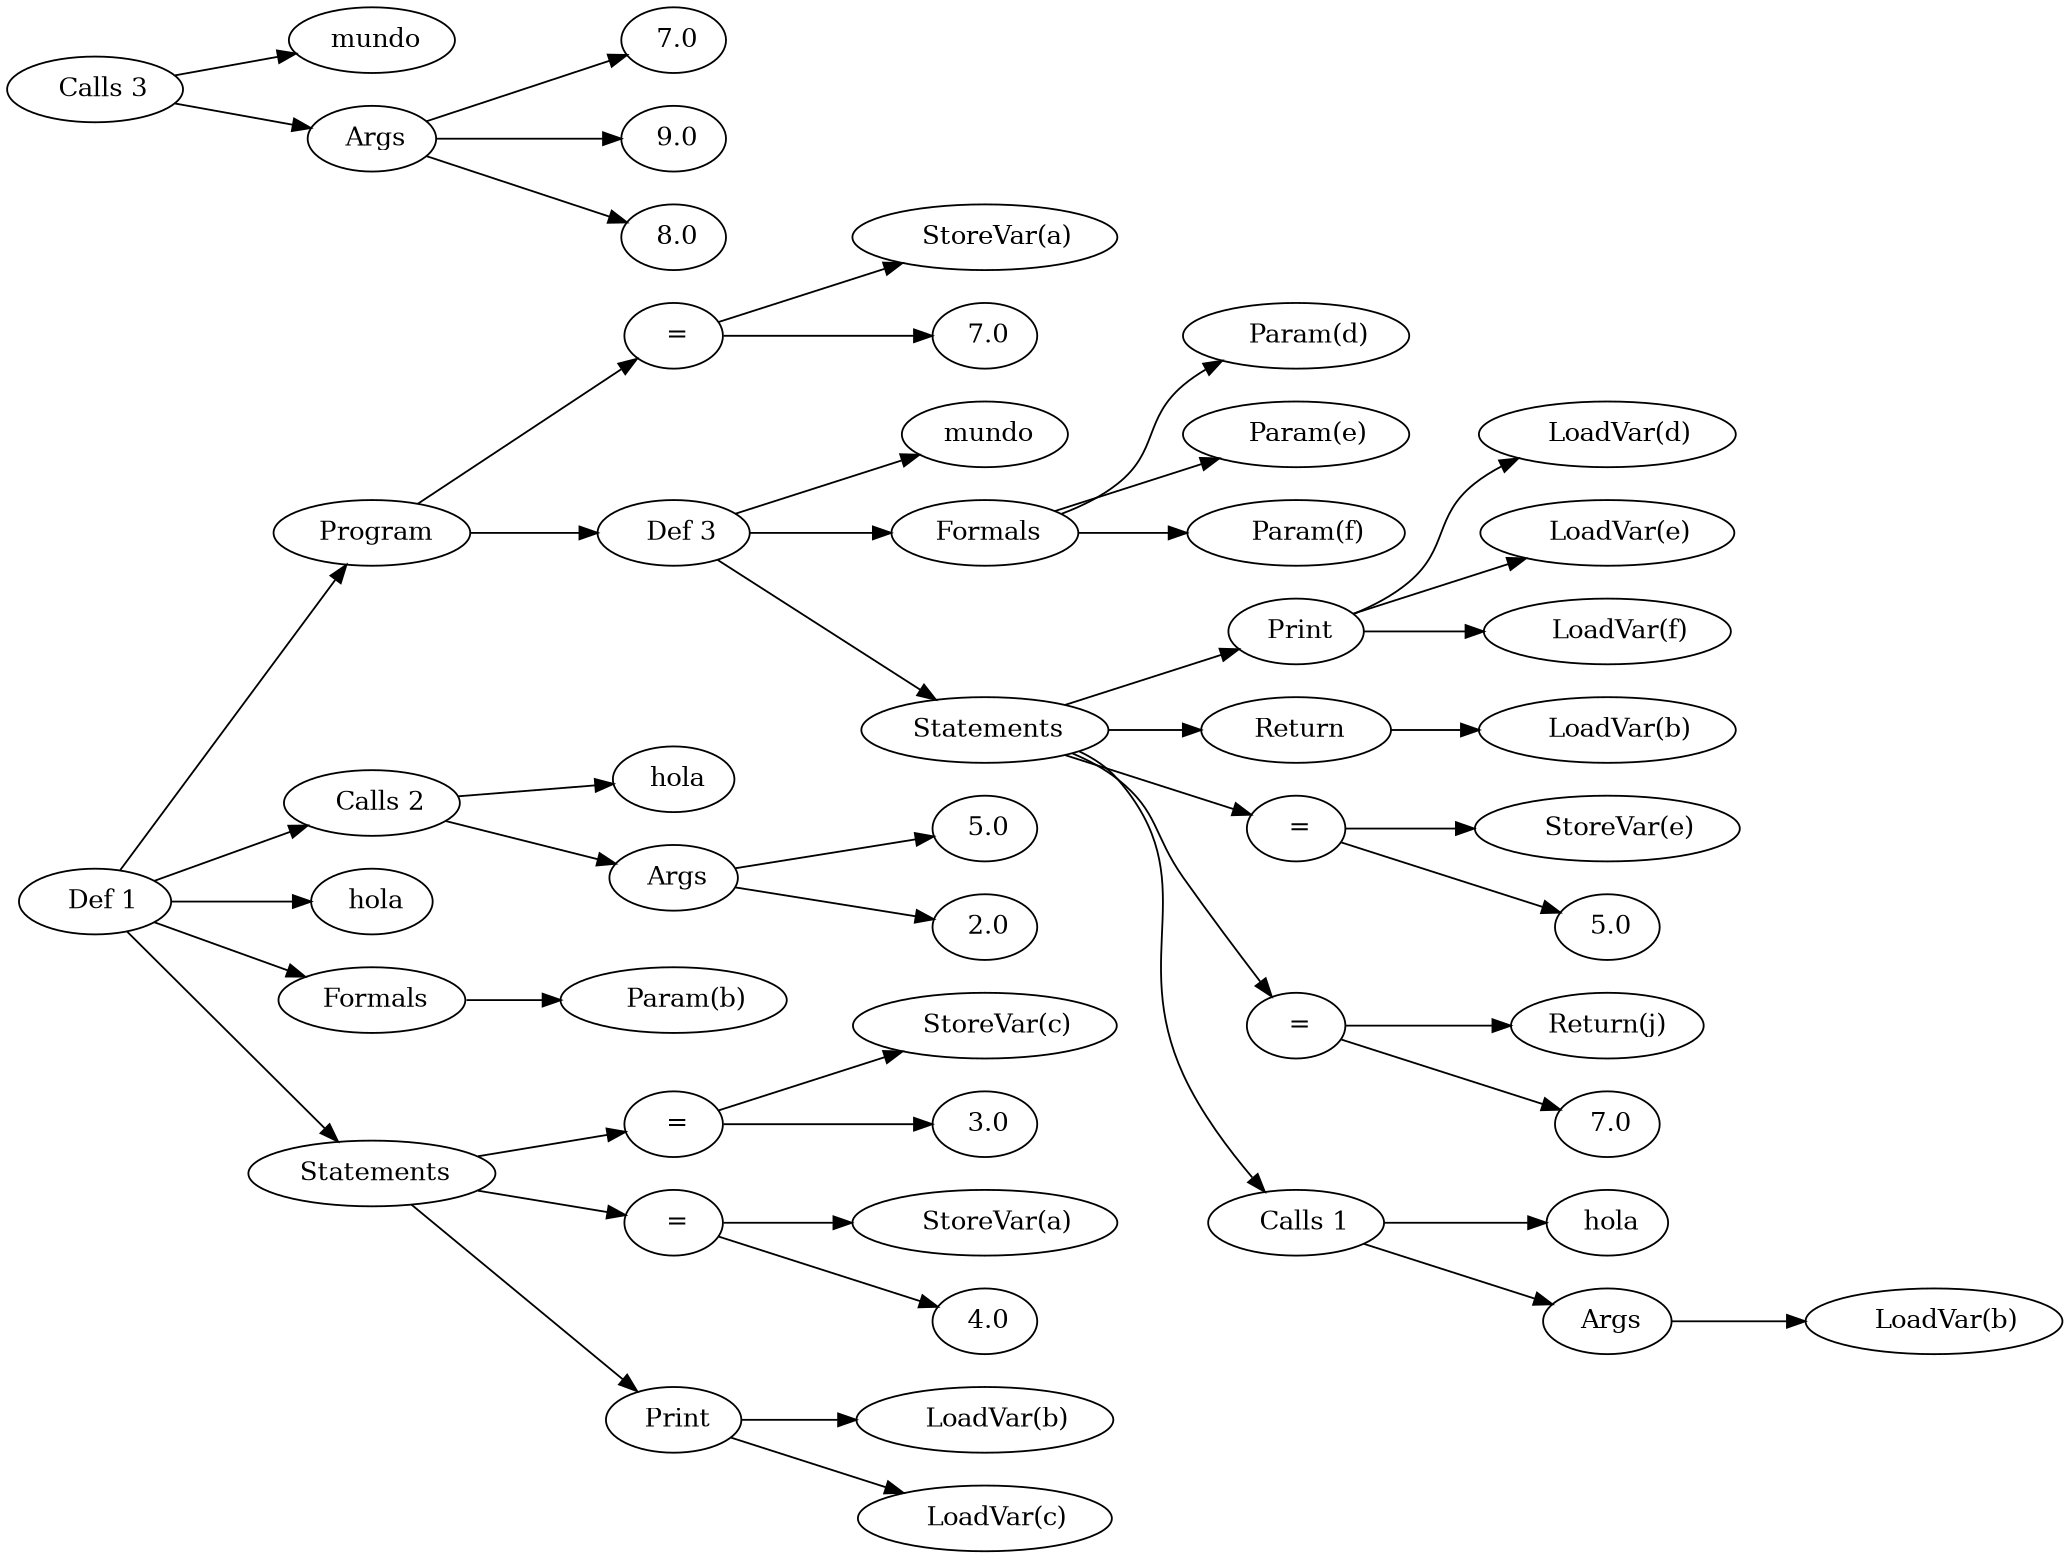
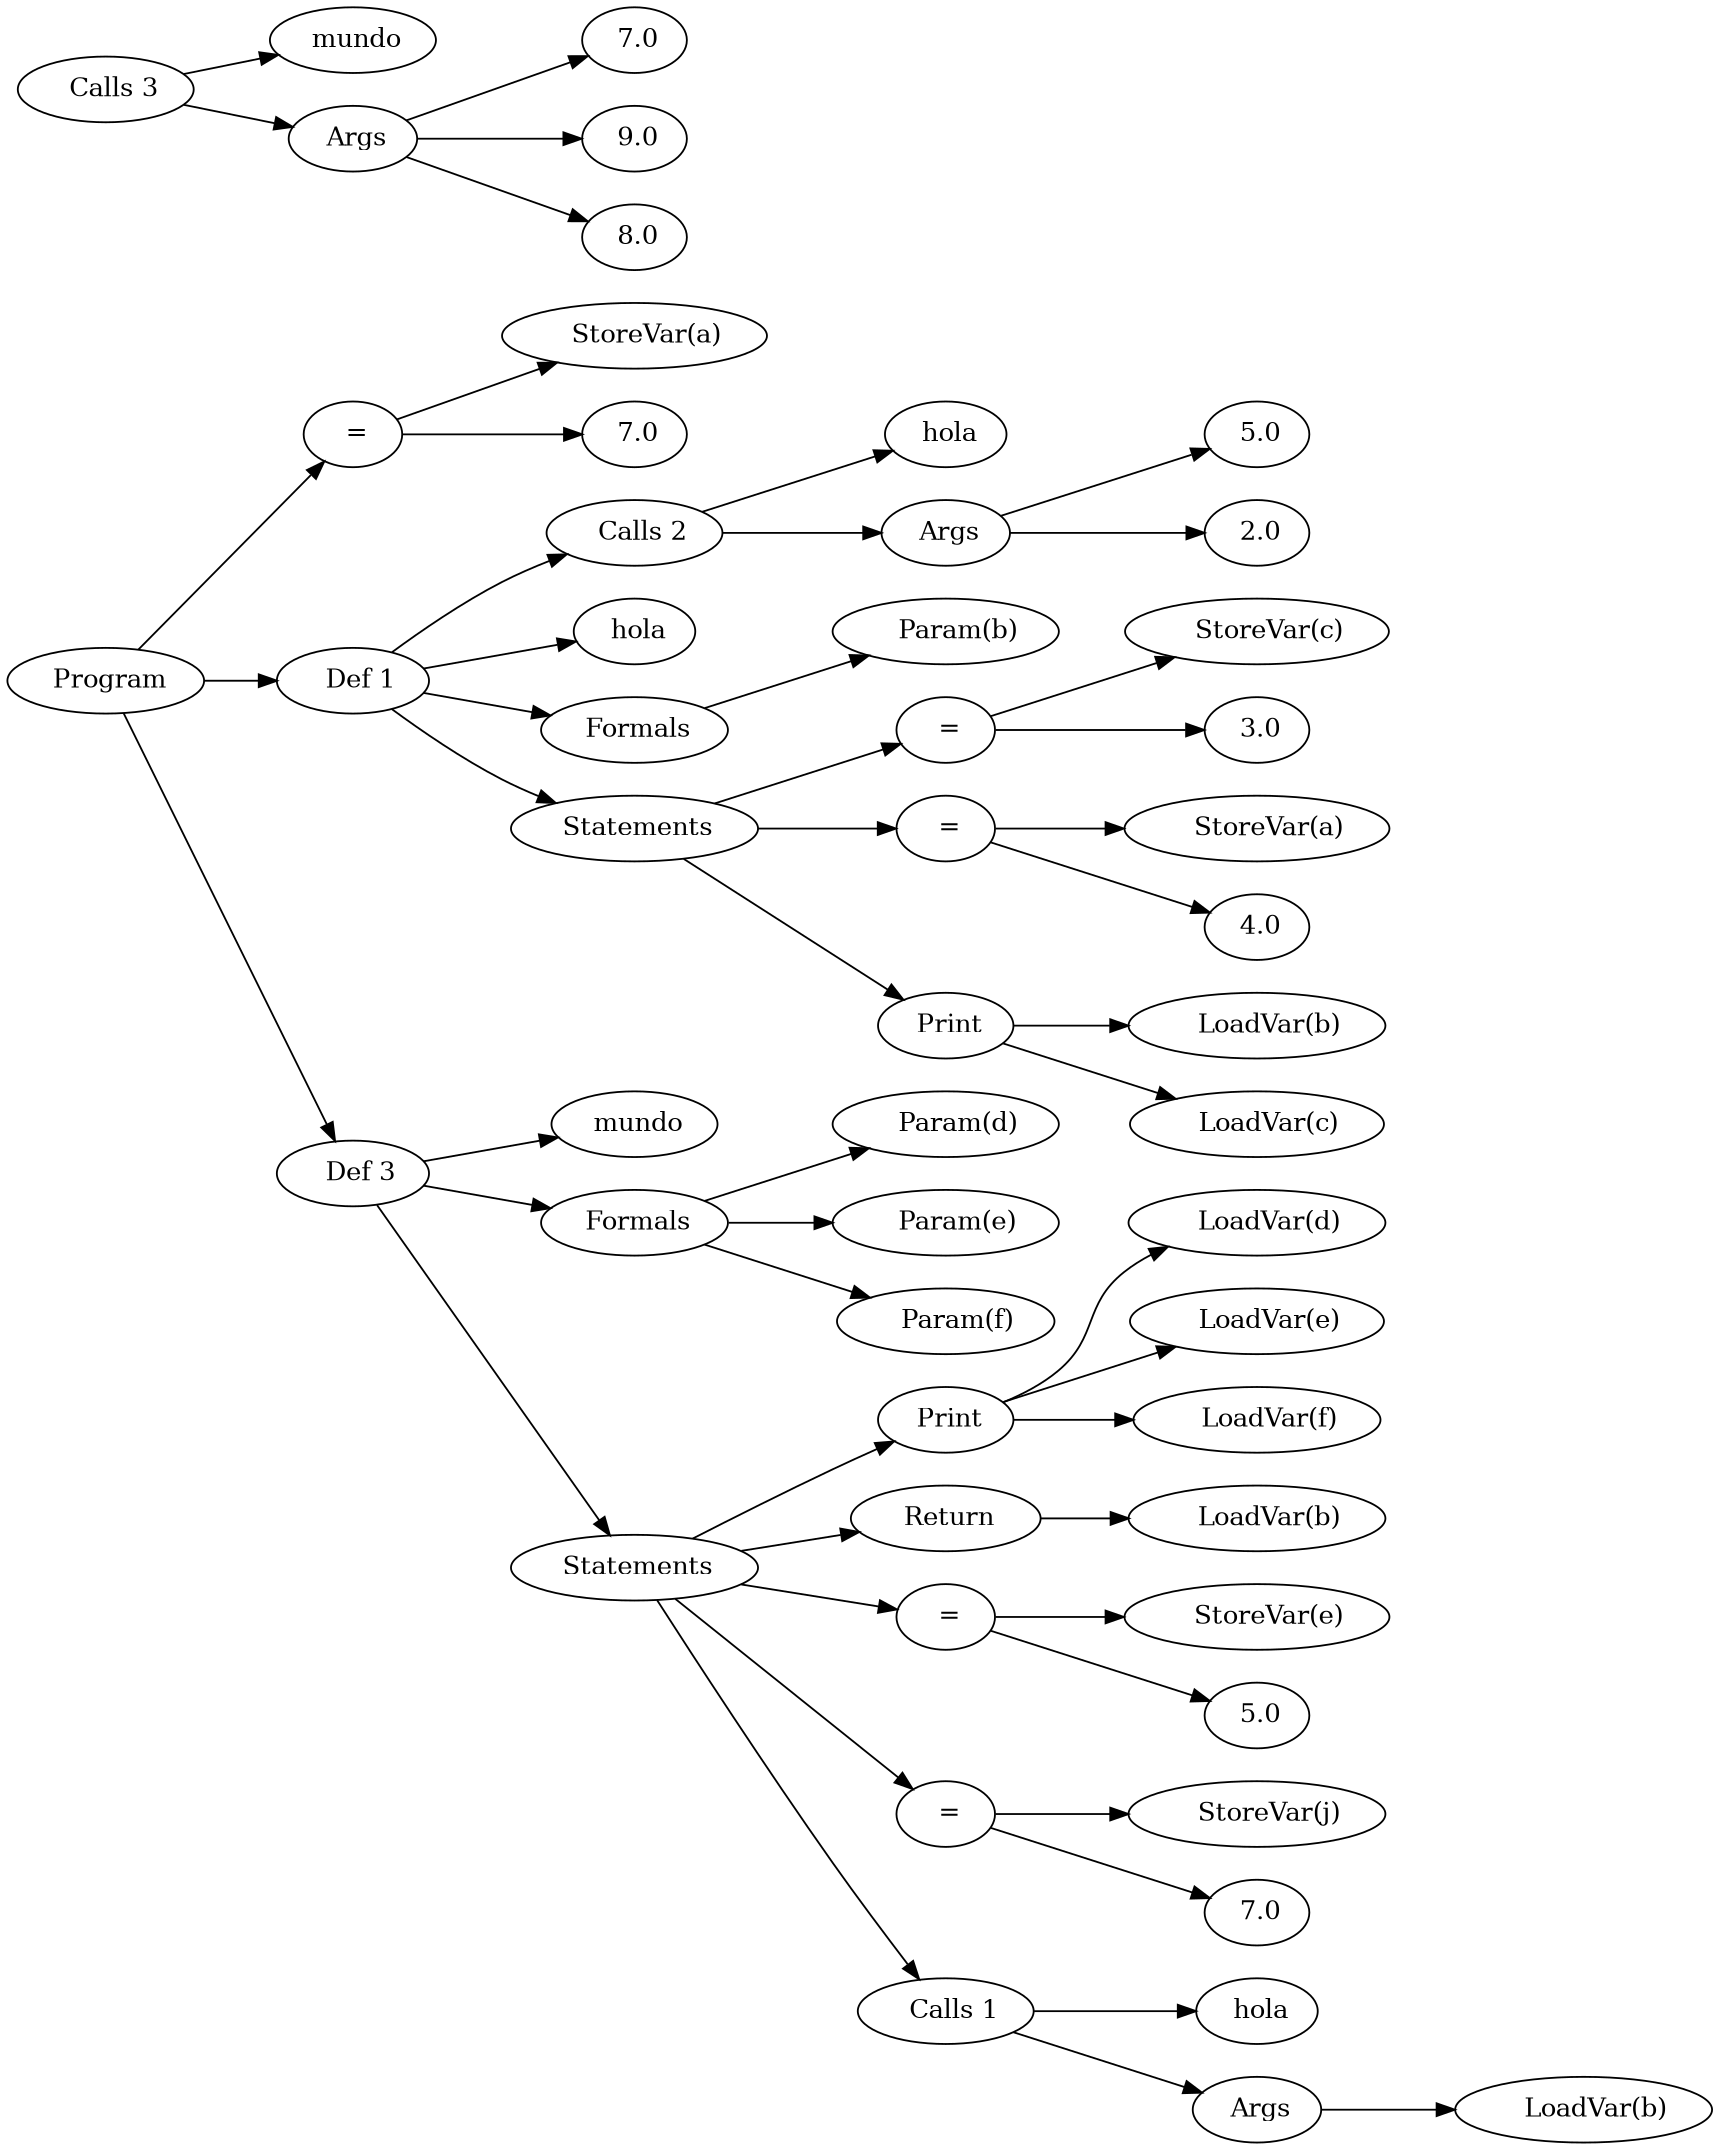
edge "Def 1" -> "Program": reversed
node "Return(j)": label "Return(j)" -> "StoreVar(j)"
